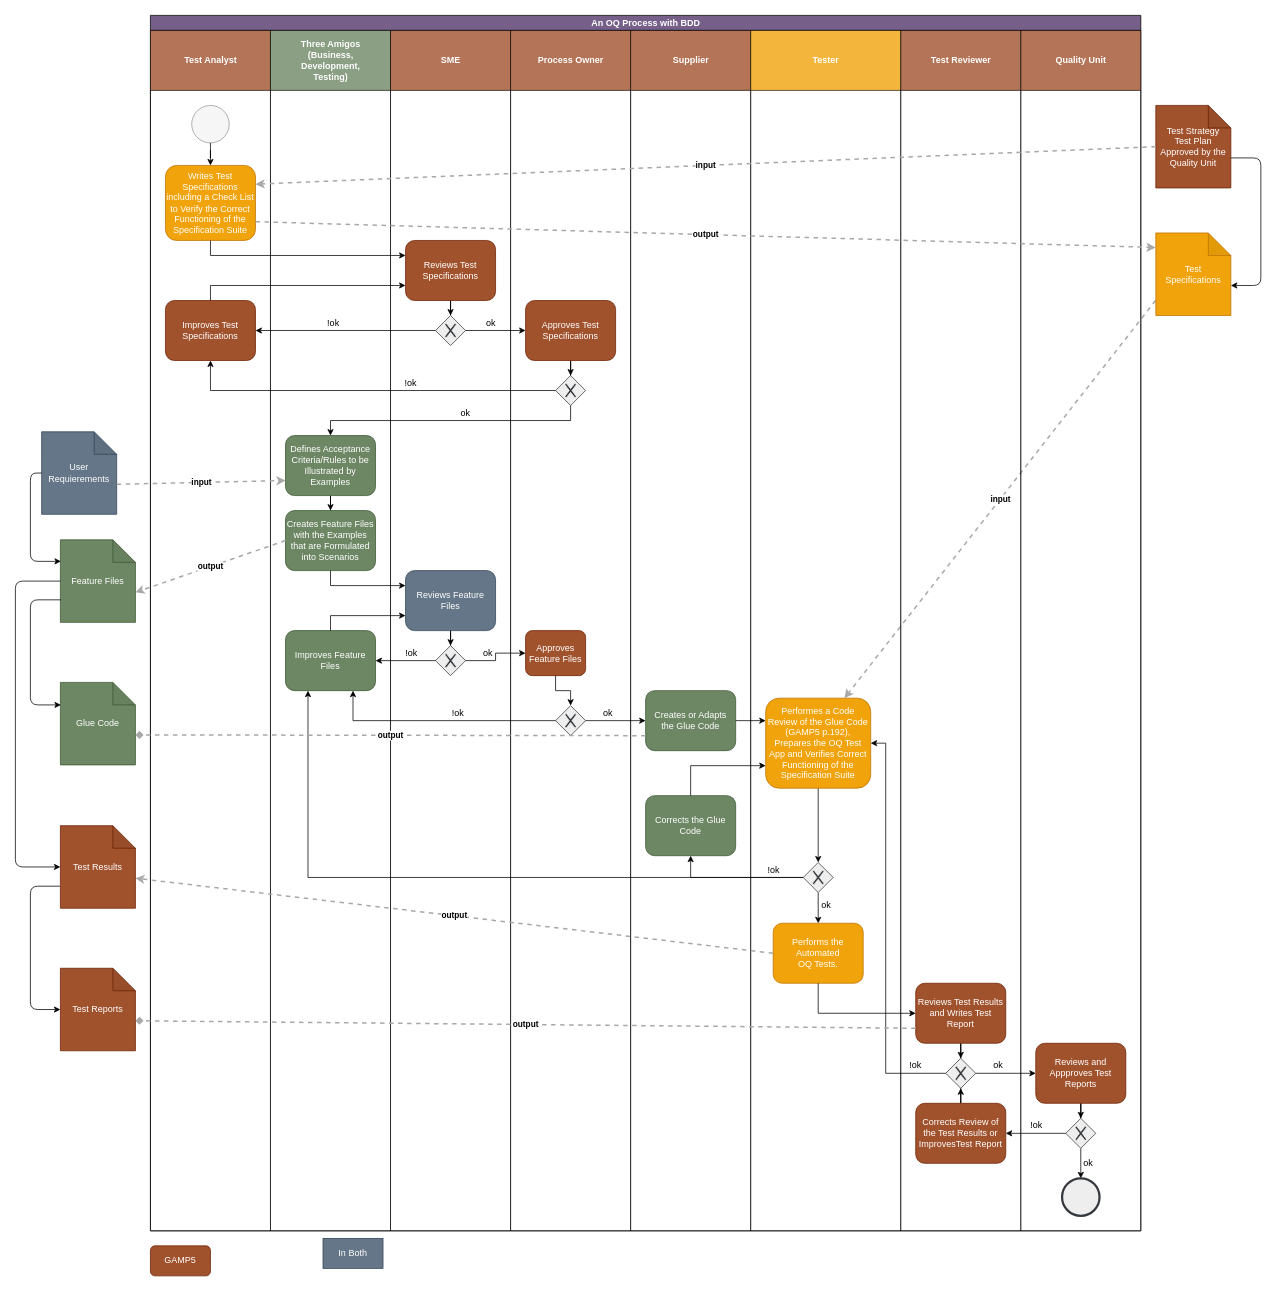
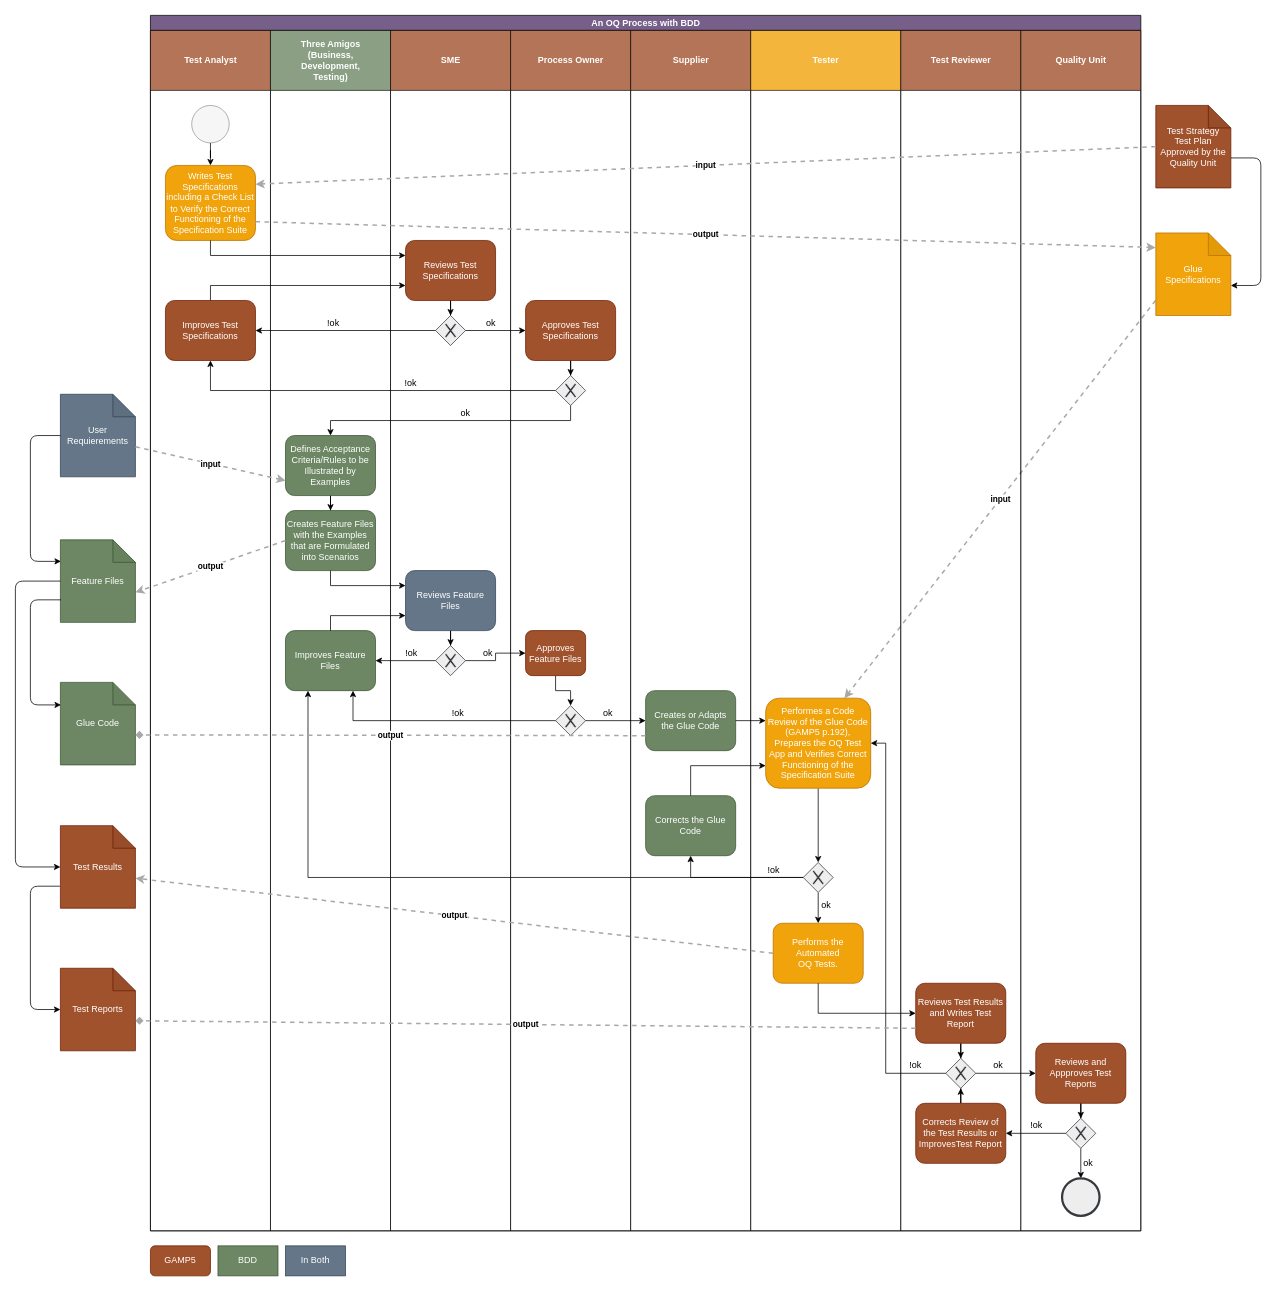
node "Test Specifications": label "Test Specifications" -> "Glue Specifications"
node "User Requierements": moved (79, 473) -> (98, 435)
node "In Both": moved (353, 1253) -> (315, 1260)
node "BDD": added
